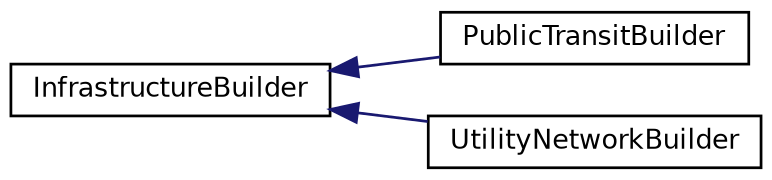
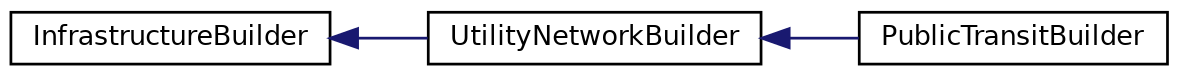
edge "PublicTransitBuilder" -> "InfrastructureBuilder": now "PublicTransitBuilder" -> "UtilityNetworkBuilder"
